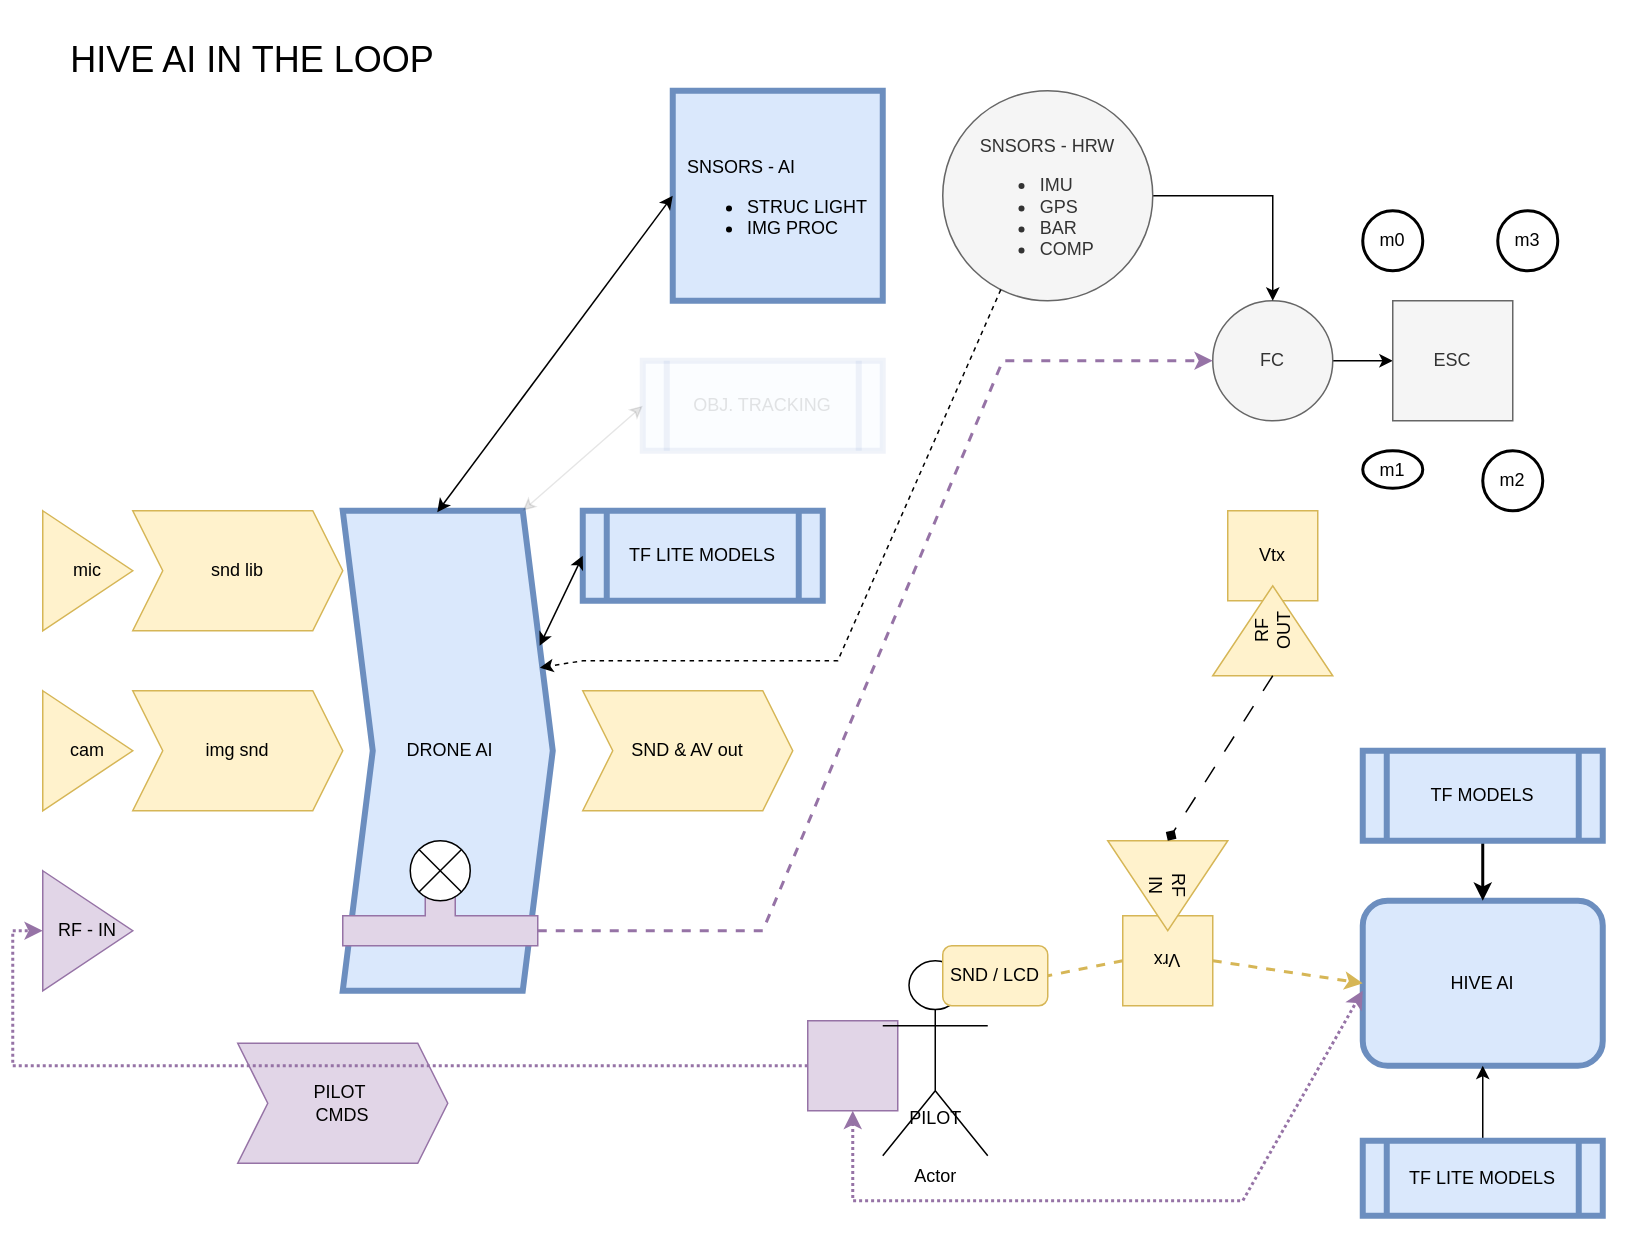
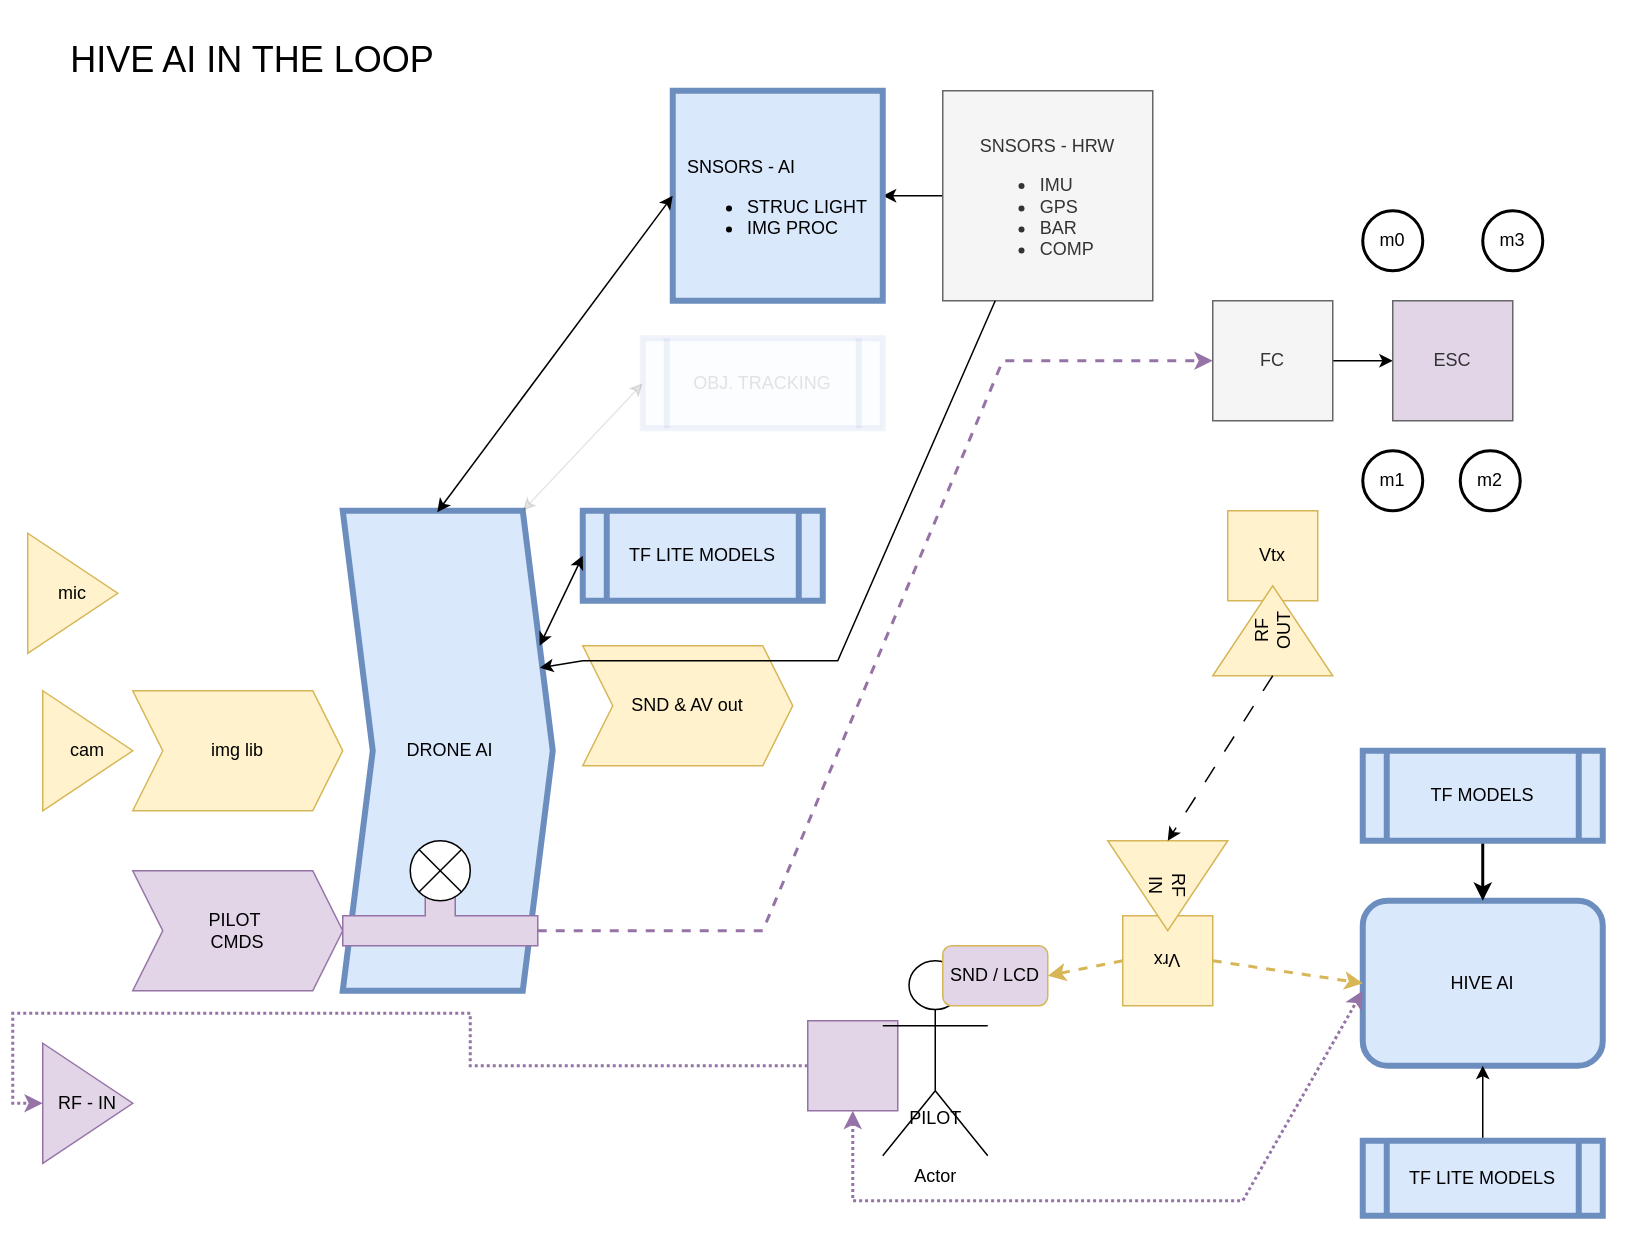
node "SNSORS - HRW IMU GPS BAR COMP": shape ellipse -> rectangle
edge "SNSORS - HRW IMU GPS BAR COMP" -> "FC": now "SNSORS - HRW IMU GPS BAR COMP" -> "SNSORS - AI STRUC LIGHT IMG PROC"
node "m3": moved (1528, 241) -> (1513, 241)
node "FC": shape ellipse -> rectangle
node "ESC": fillcolor #f5f5f5 -> #e1d5e7
node "OBJ. TRACKING": moved (763, 406) -> (763, 383)
node "m1": size 60x38 -> 60x60
node "m2": moved (1513, 481) -> (1490, 481)
node "mic": moved (88, 571) -> (73, 593)
node "snd lib": removed
edge "SNSORS - HRW IMU GPS BAR COMP" -> "DRONE AI": style dashed -> solid
node "img snd": label "img snd" -> "img lib"
node "SND & AV out": moved (688, 751) -> (688, 706)
edge "RF OUT" -> "RF IN": arrowhead diamond -> classic
node "RF - IN": moved (88, 931) -> (88, 1103)
edge "Vrx" -- "SND / LCD": arrowhead none -> classic
node "SND / LCD": fillcolor #fff2cc -> #e1d5e7
node "PILOT CMDS": moved (343, 1103) -> (238, 931)
